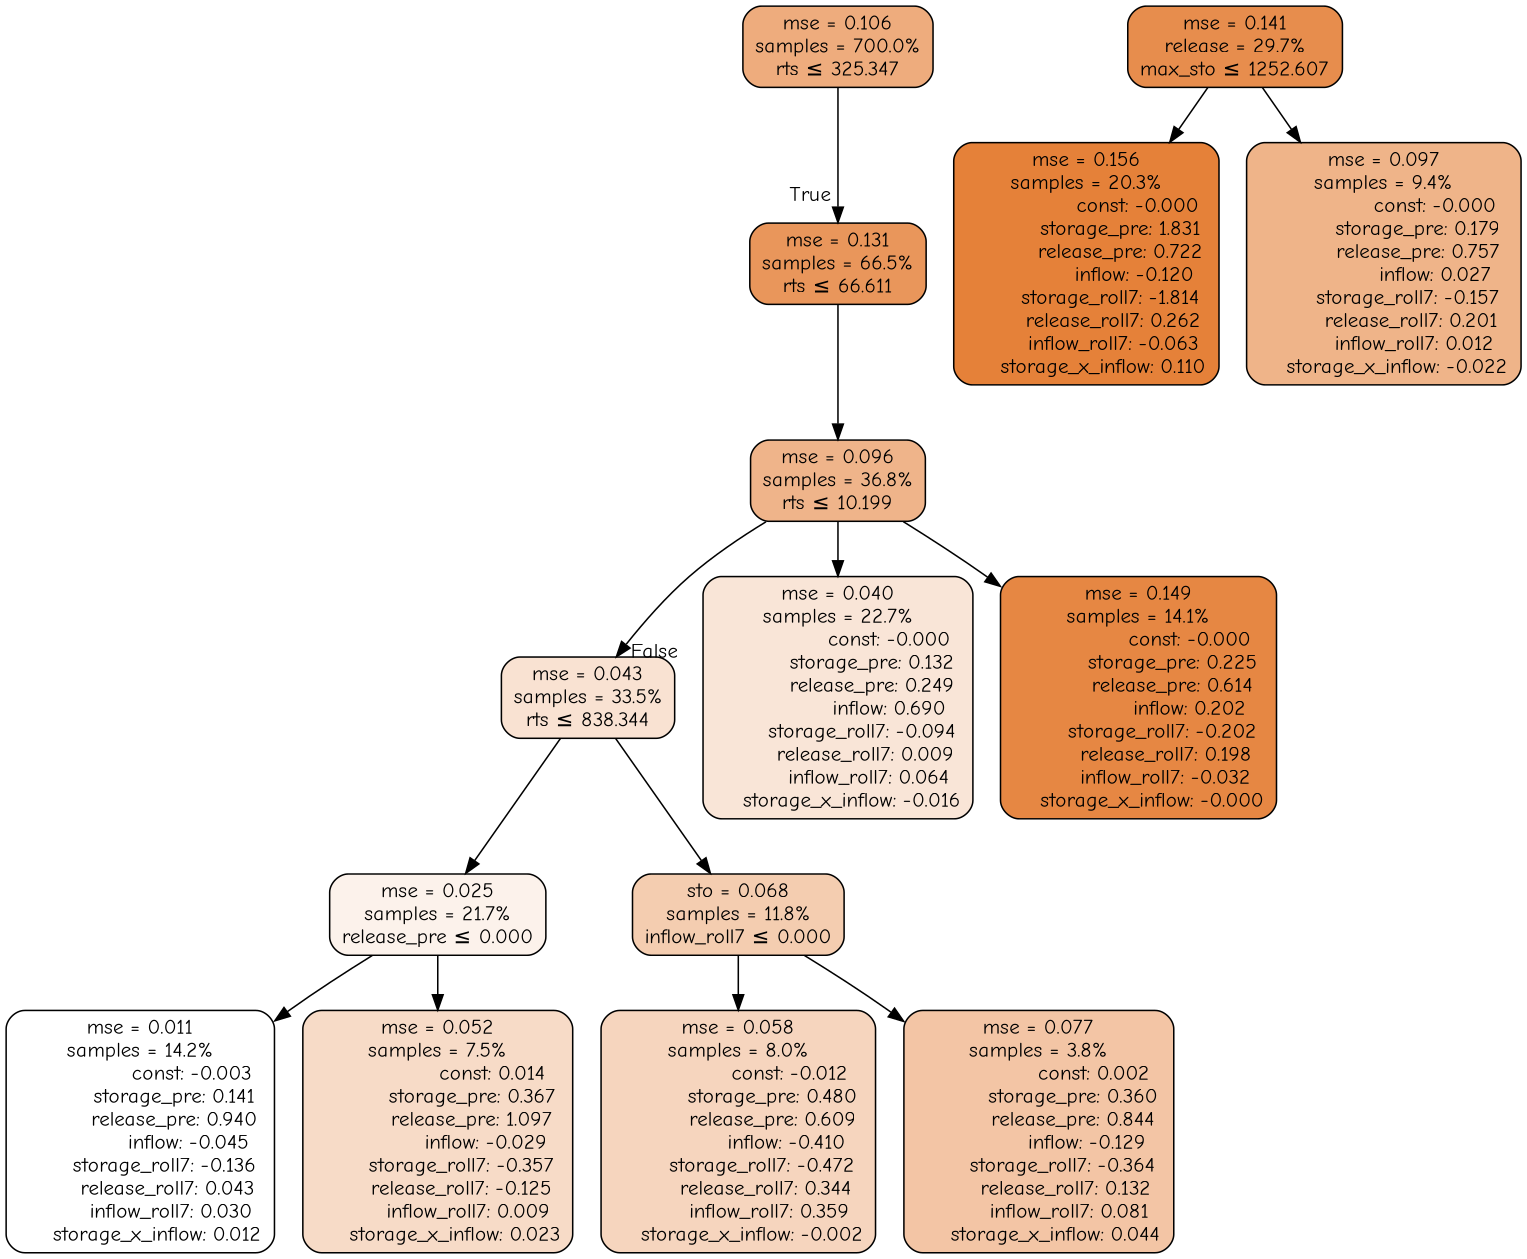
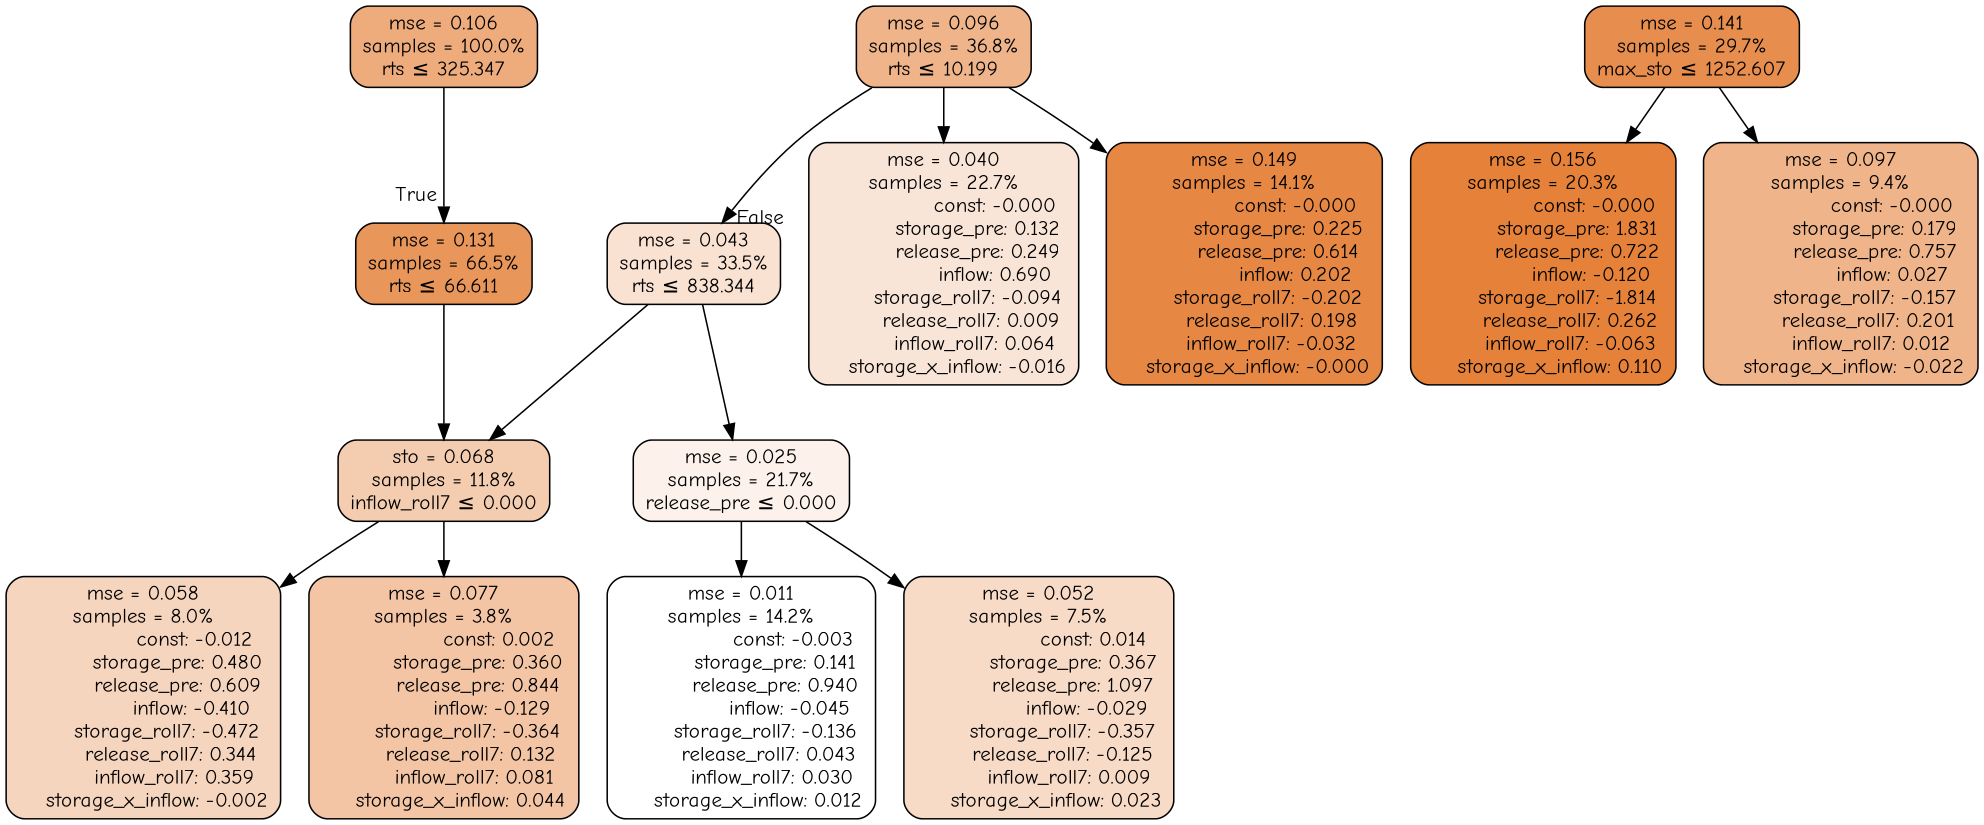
node "mse = 0.106 samples = 700.0% rts ≤ 325.347": label "mse = 0.106 samples = 700.0% rts ≤ 325.347" -> "mse = 0.106 samples = 100.0% rts ≤ 325.347"
node "mse = 0.141 release = 29.7% max_sto ≤ 1252.607": label "mse = 0.141 release = 29.7% max_sto ≤ 1252.607" -> "mse = 0.141 samples = 29.7% max_sto ≤ 1252.607"
edge "mse = 0.131 samples = 66.5% rts ≤ 66.611" -> "mse = 0.096 samples = 36.8% rts ≤ 10.199": now "mse = 0.131 samples = 66.5% rts ≤ 66.611" -> "sto = 0.068 samples = 11.8% inflow_roll7 ≤ 0.000"
